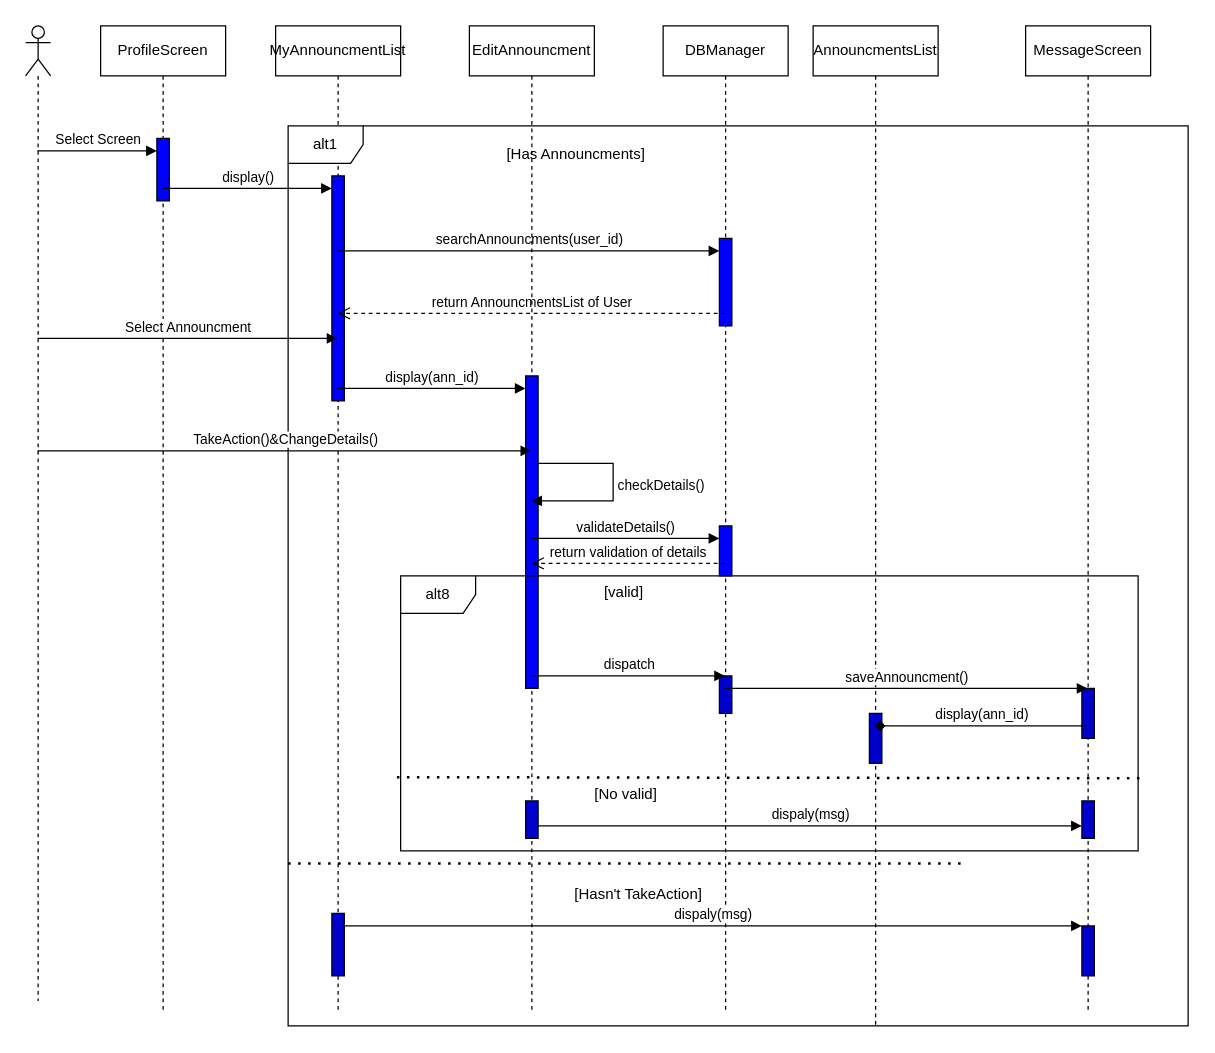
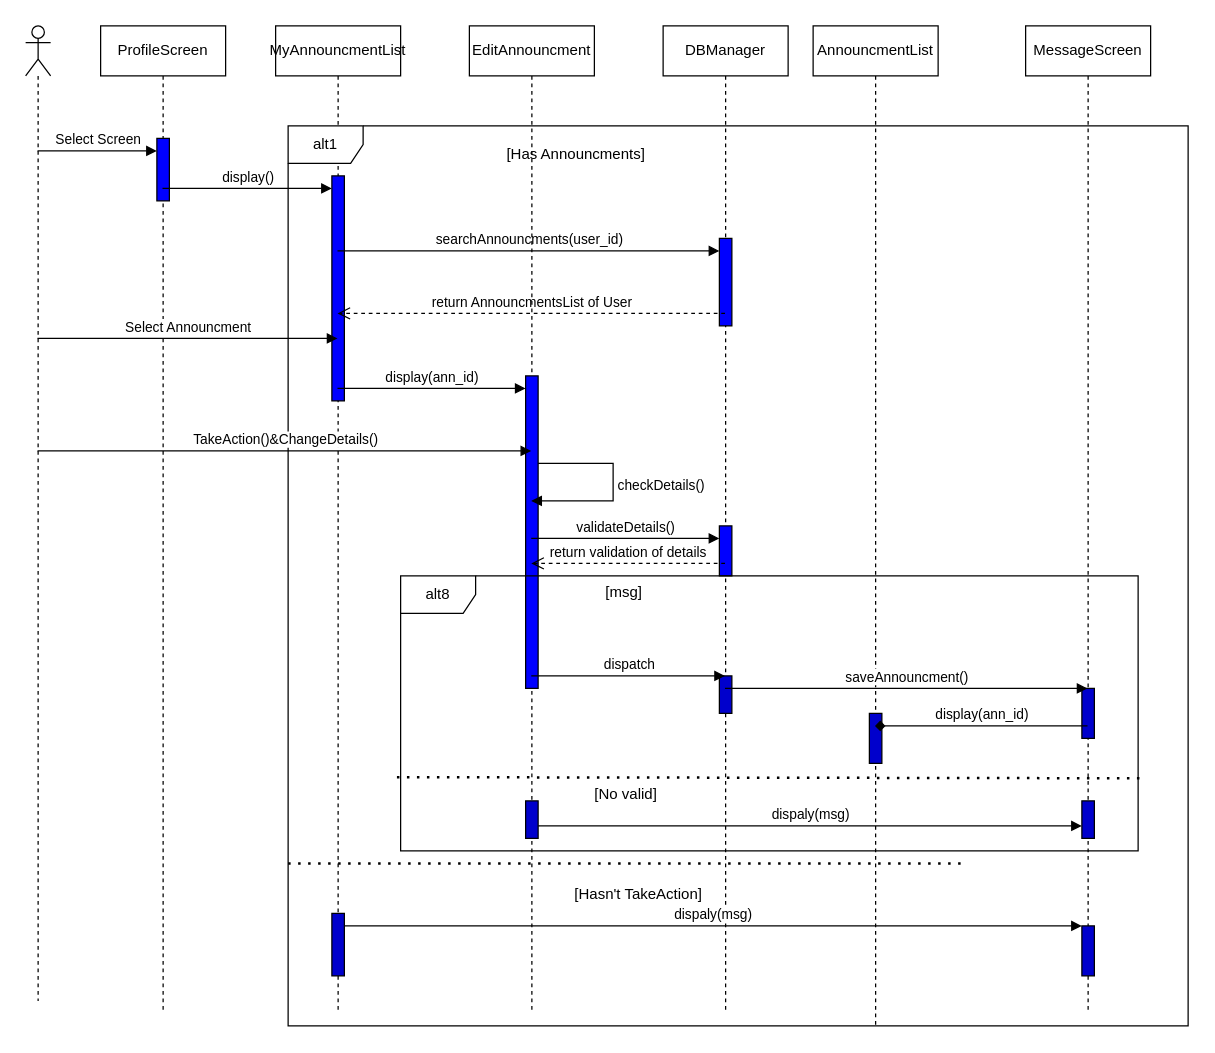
node "AnnouncmentsList": label "AnnouncmentsList" -> "AnnouncmentList"
node "[valid]": label "[valid]" -> "[msg]"
